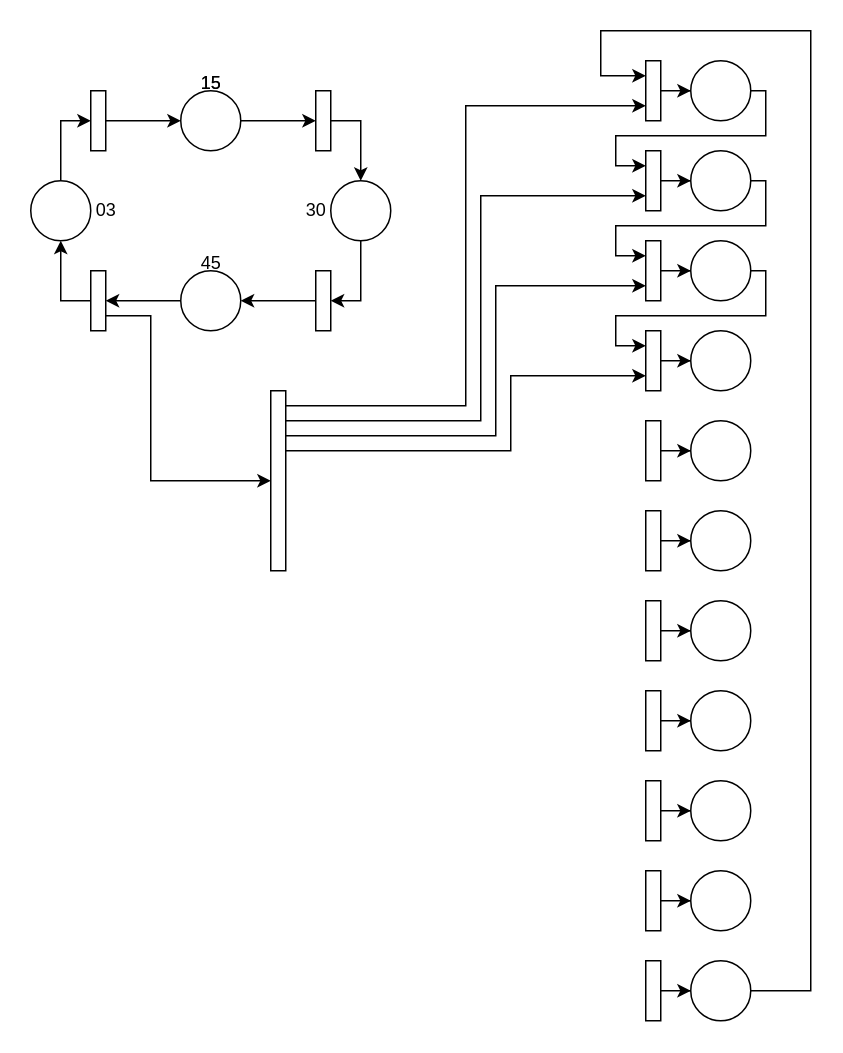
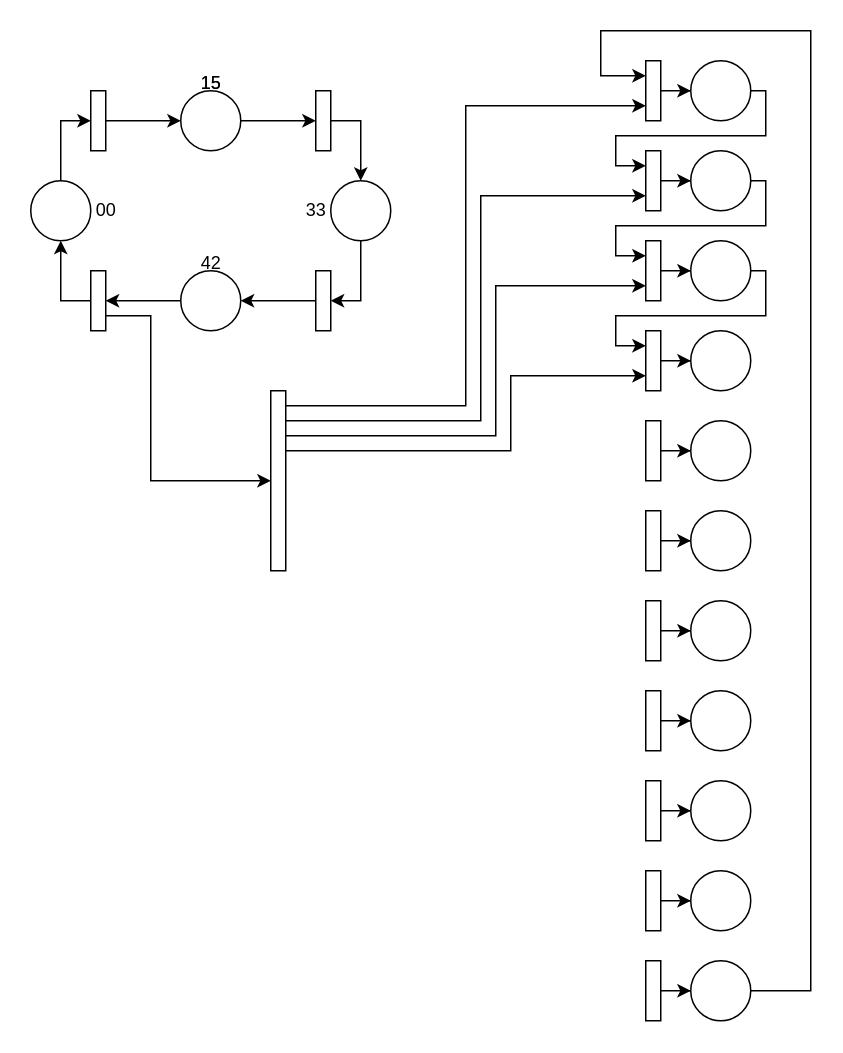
node "03": label "03" -> "00"
node "30": label "30" -> "33"
node "45": label "45" -> "42"
